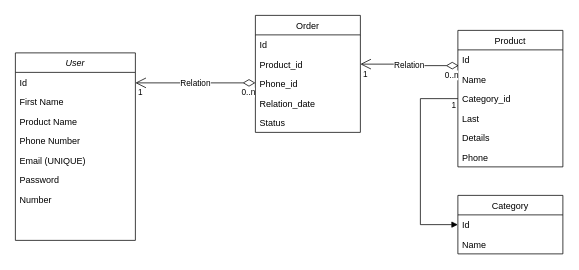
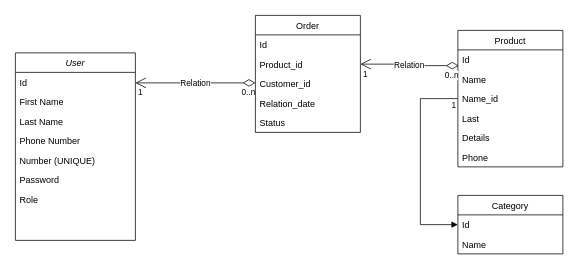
node "Phone_id": label "Phone_id" -> "Customer_id"
node "Category_id": label "Category_id" -> "Name_id"
node "Product Name": label "Product Name" -> "Last Name"
node "Email (UNIQUE)": label "Email (UNIQUE)" -> "Number (UNIQUE)"
node "Number": label "Number" -> "Role"
